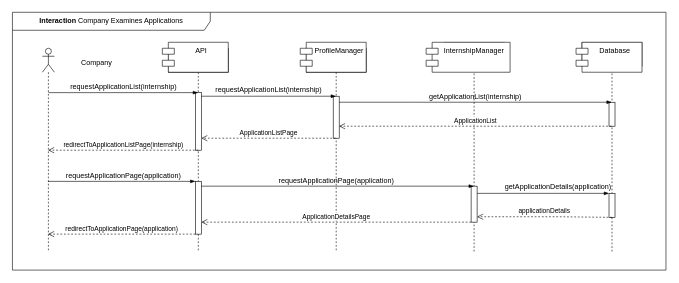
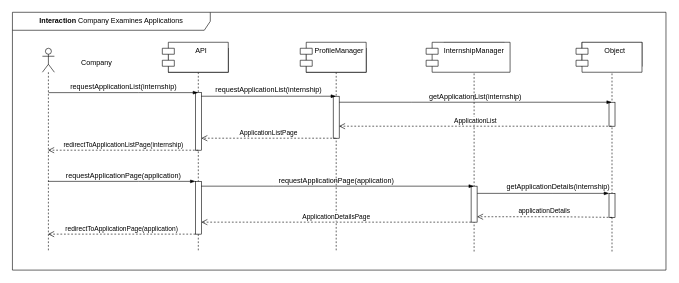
node "Database": label "Database" -> "Object"
node "getApplicationDetails(application)": label "getApplicationDetails(application)" -> "getApplicationDetails(internship)"
